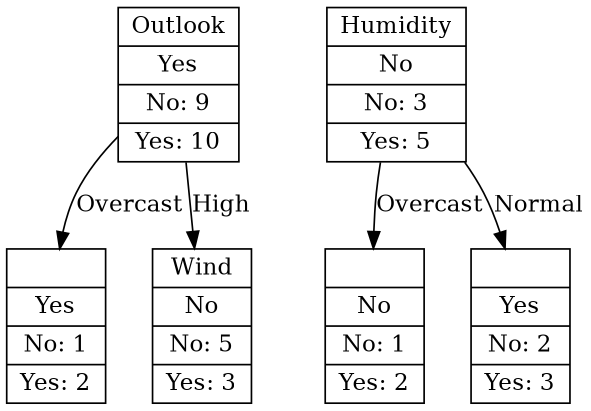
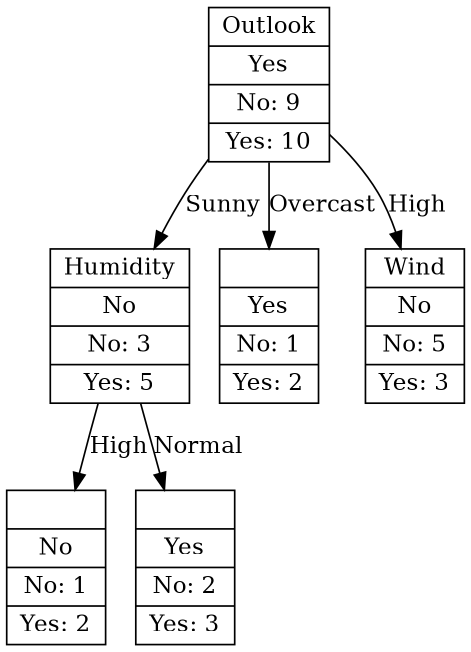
edge "Outlook" -> "Humidity": added, label "Sunny"
edge "Humidity" -> "No": label "Overcast" -> "High"
